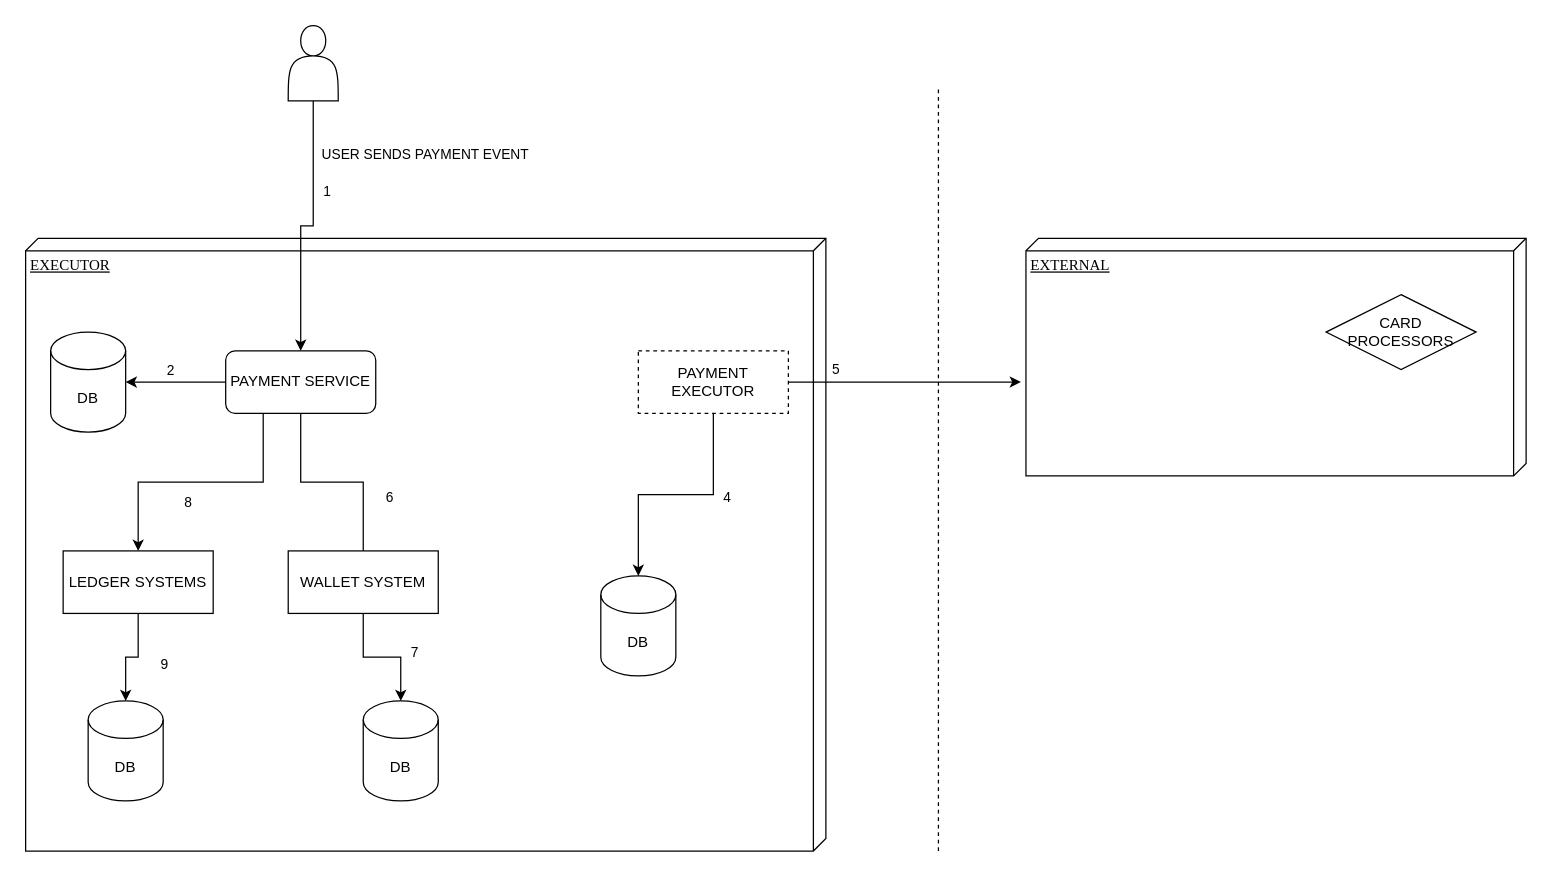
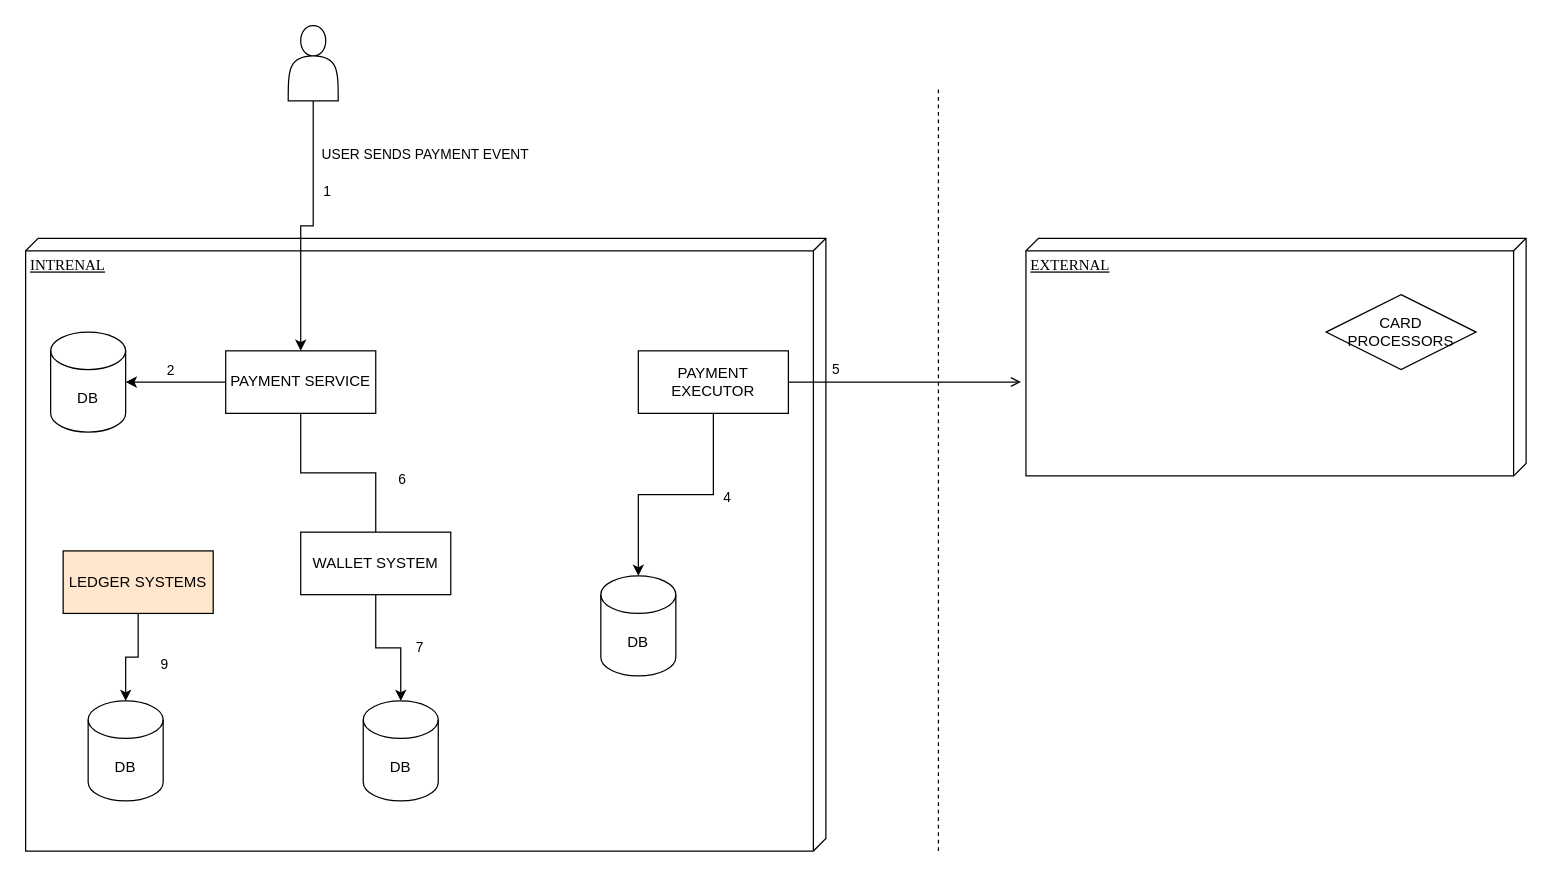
node "EXECUTOR": label "EXECUTOR" -> "INTRENAL"
node "PAYMENT SERVICE": shape rounded rectangle -> rectangle
node "PAYMENT EXECUTOR": style dashed -> solid
edge "PAYMENT EXECUTOR" -> "EXTERNAL": arrowhead classic -> open
edge "PAYMENT SERVICE" -> "LEDGER SYSTEMS": removed, label "8"
node "LEDGER SYSTEMS": fillcolor #ffffff -> #ffe6cc
node "WALLET SYSTEM": moved (363, 582) -> (376, 563)
